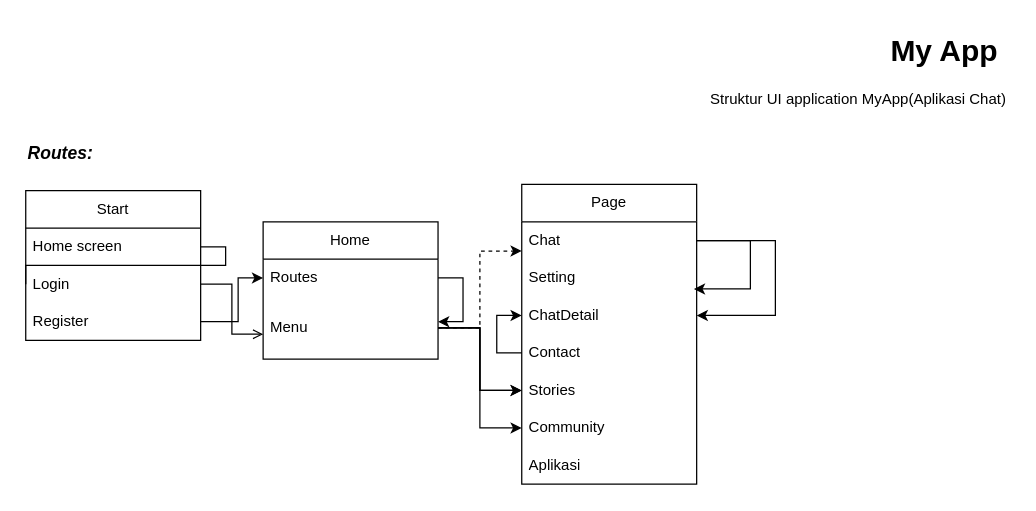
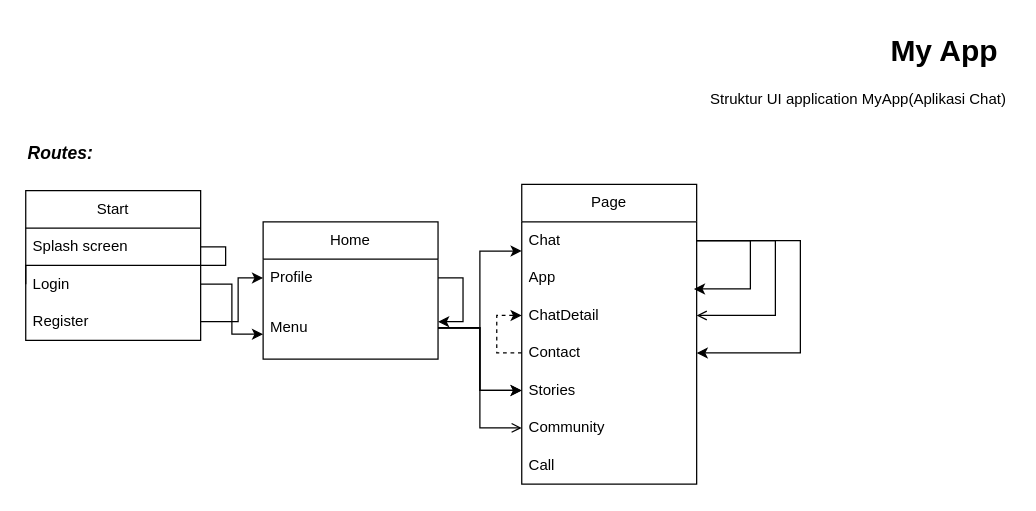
node "Home screen": label "Home screen" -> "Splash screen"
edge "Menu" -> "Chat": style dashed -> solid
node "Routes": label "Routes" -> "Profile"
node "Setting": label "Setting" -> "App"
edge "Chat" -> "ChatDetail": arrowhead classic -> open
edge "Chat" -> "Contact": added
edge "Login" -> "Menu": arrowhead open -> classic
edge "Contact" -> "ChatDetail": style solid -> dashed
edge "Menu" -> "Community": arrowhead classic -> open
node "Aplikasi": label "Aplikasi" -> "Call"
